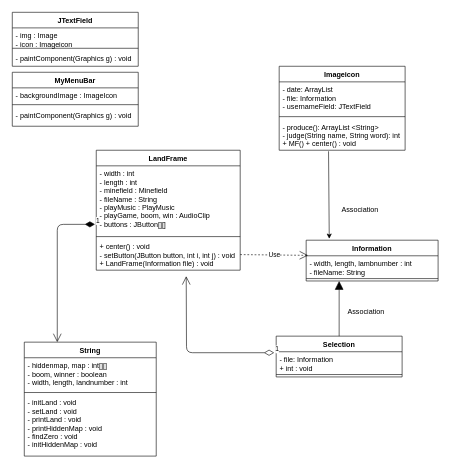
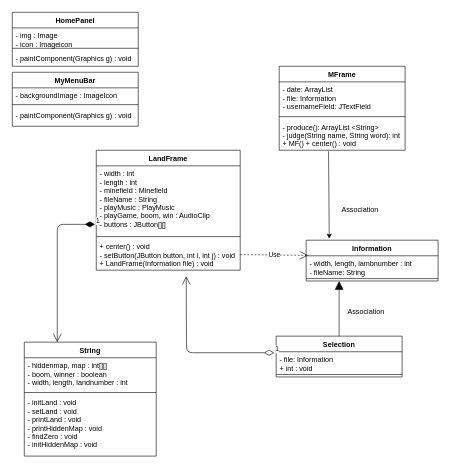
node "JTextField": label "JTextField" -> "HomePanel"
node "Imageicon": label "Imageicon" -> "MFrame"
